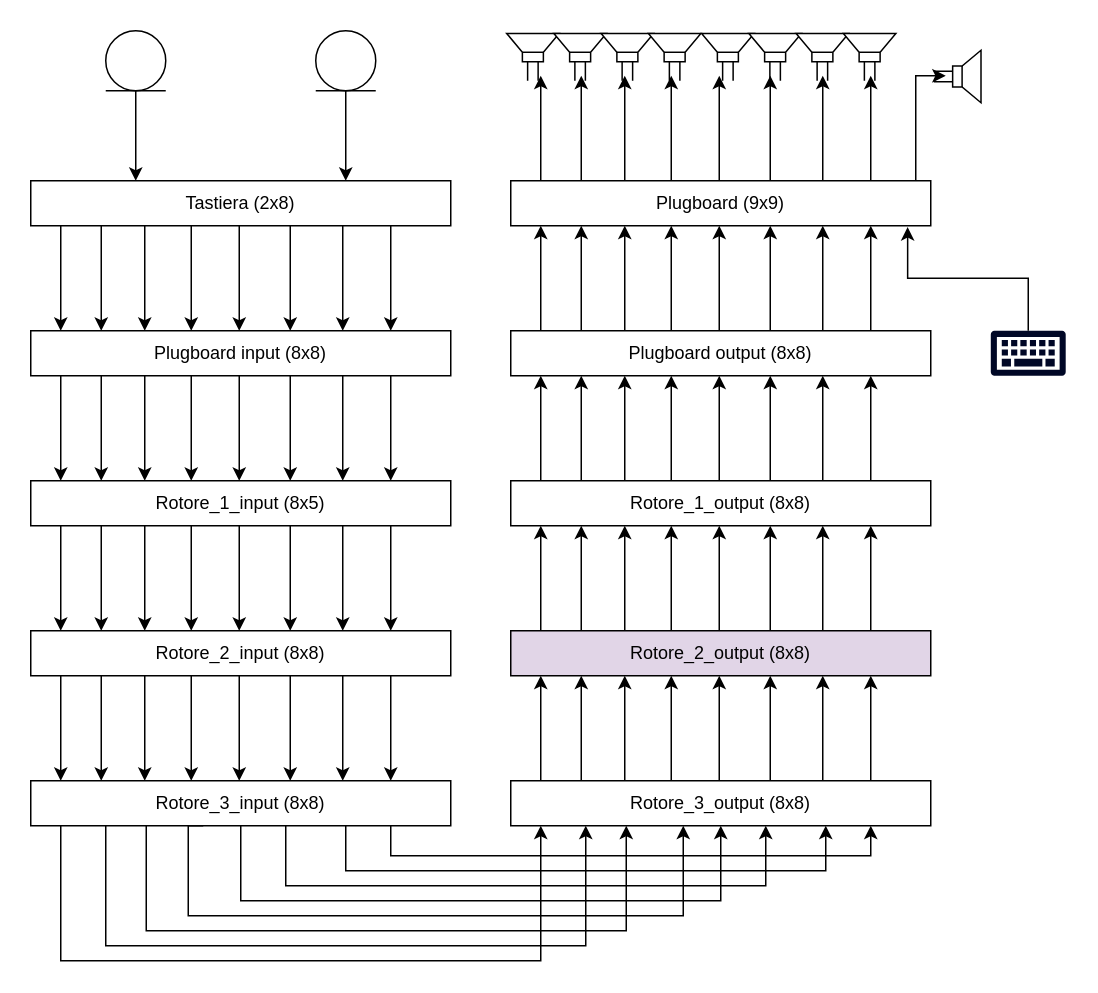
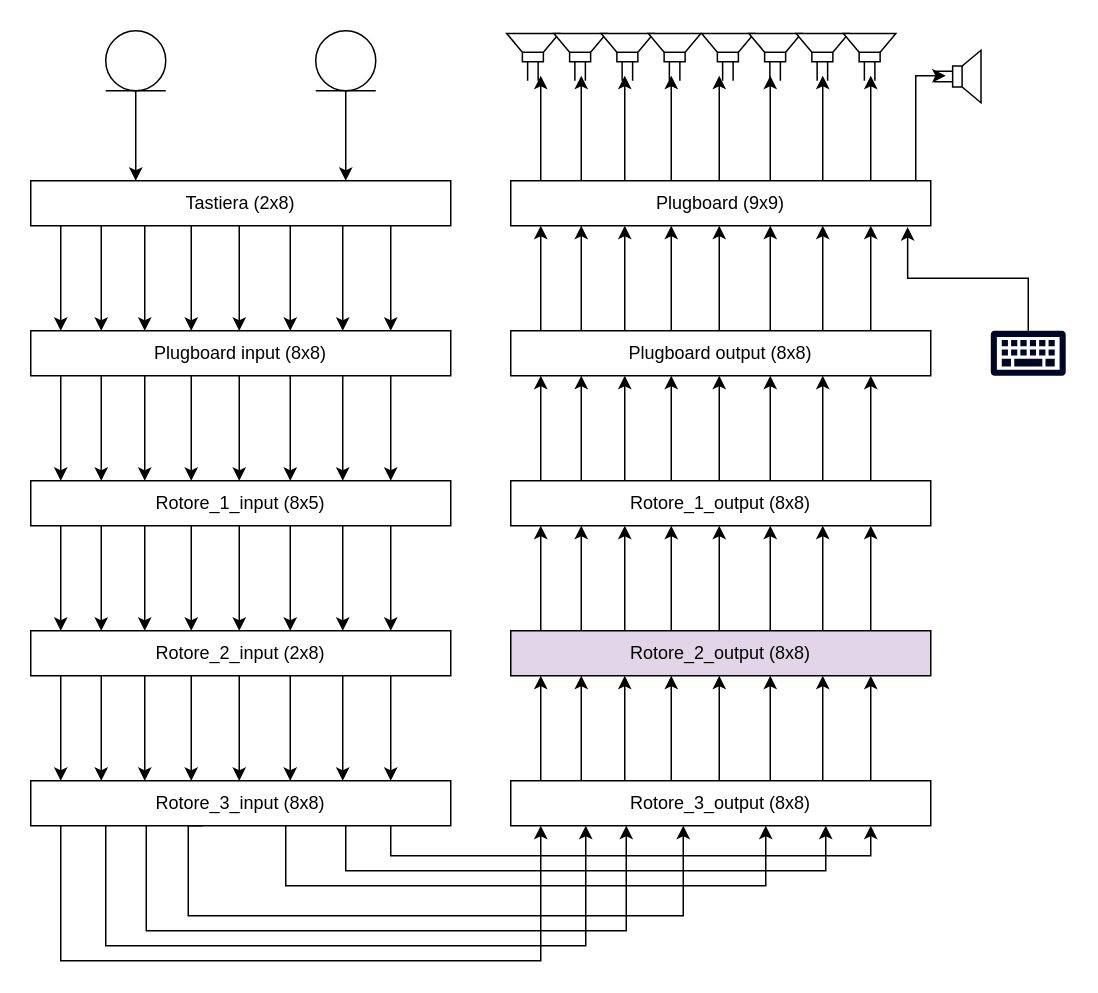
node "Rotore_2_input (8x8)": label "Rotore_2_input (8x8)" -> "Rotore_2_input (2x8)"
edge "Rotore_3_input (8x8)" -> "Rotore_3_output (8x8)": removed
